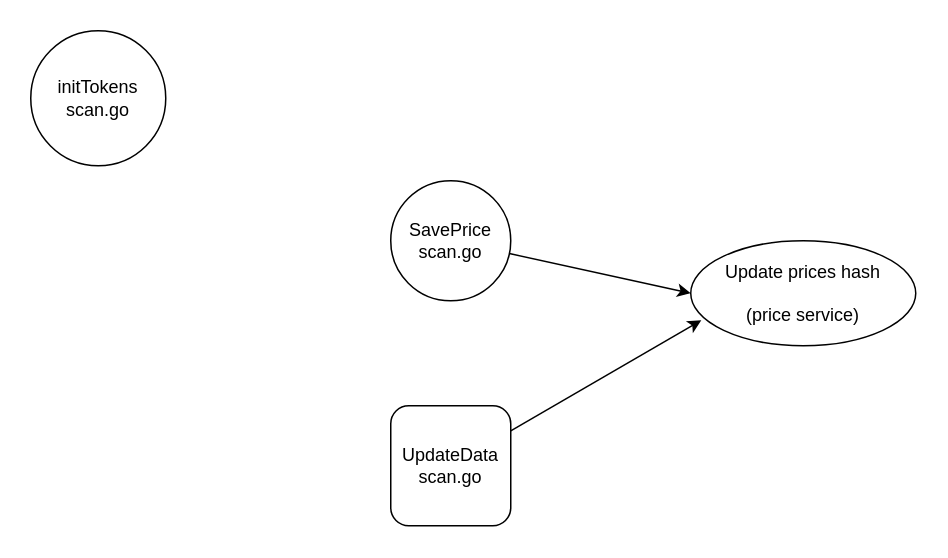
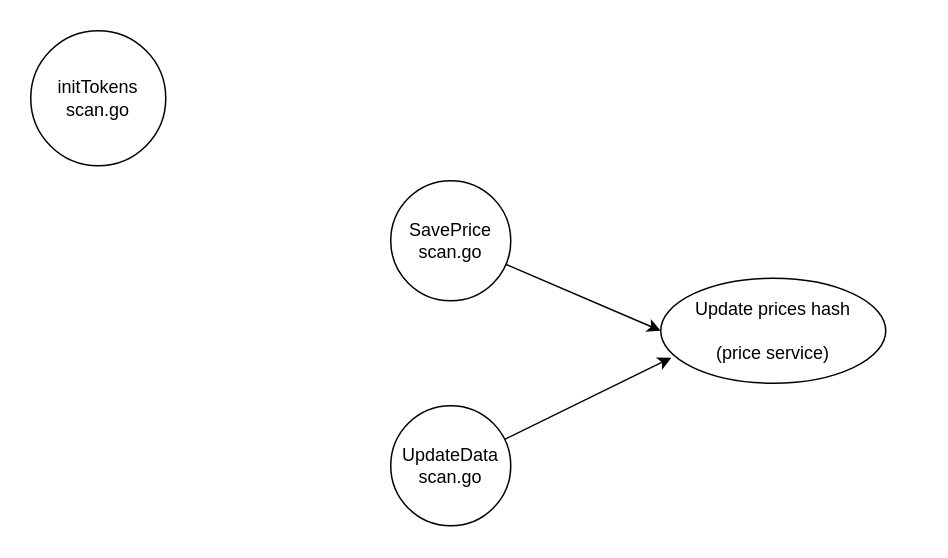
node "Update prices hash (price service)": moved (803, 293) -> (773, 331)
node "UpdateData scan.go": shape rounded rectangle -> ellipse
